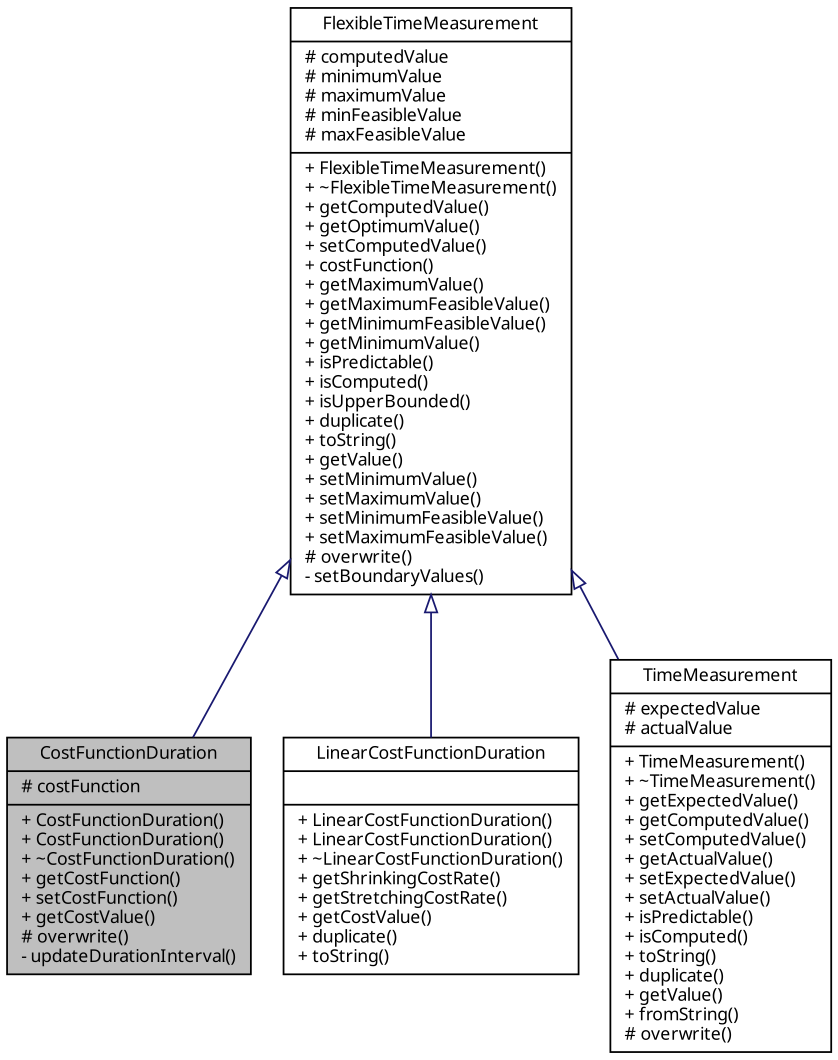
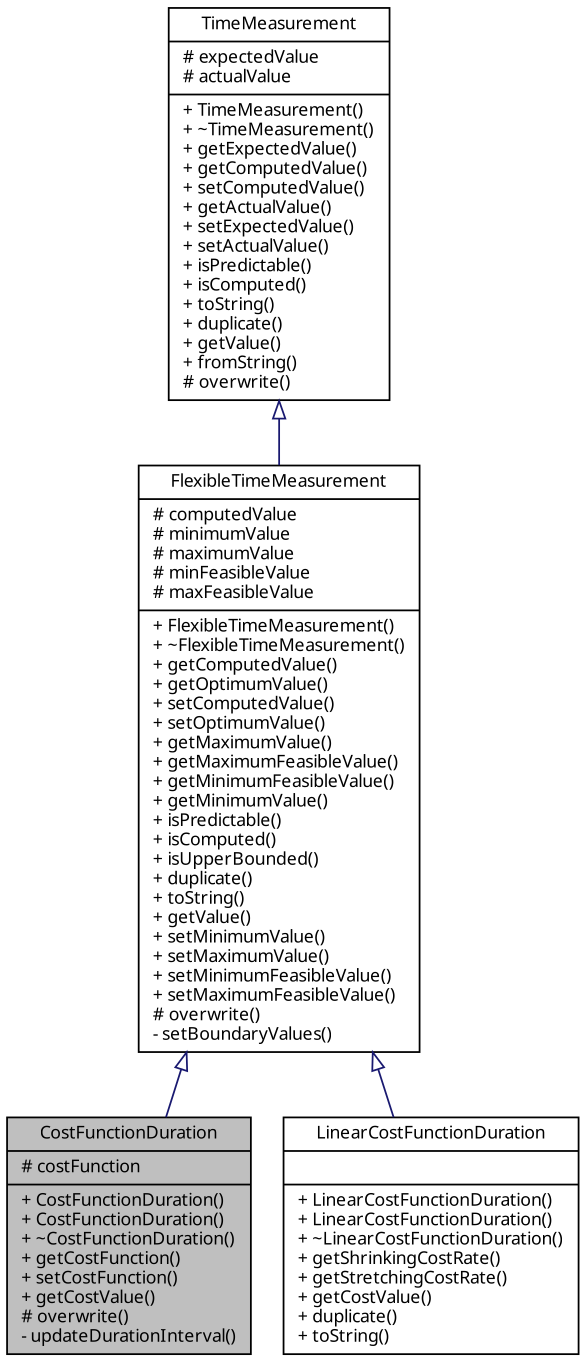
node "FlexibleTimeMeasurement": text "+ costFunction()" -> "+ setOptimumValue()"
edge "TimeMeasurement" -> "FlexibleTimeMeasurement": reversed
